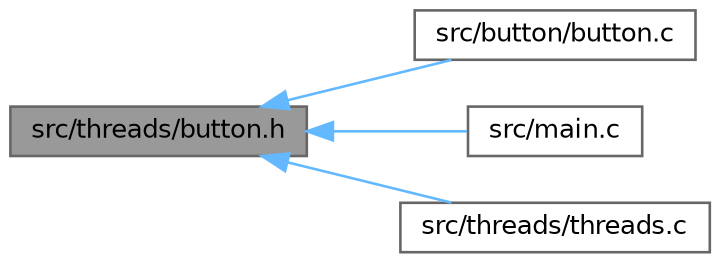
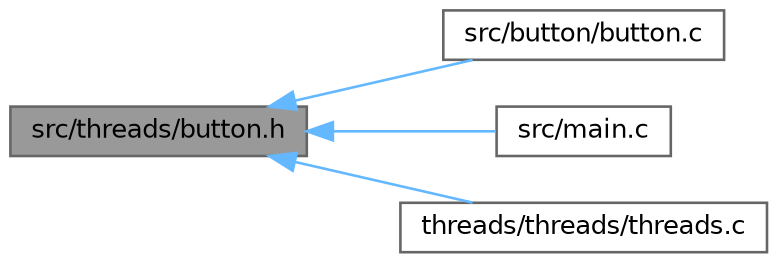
node "src/threads/threads.c": label "src/threads/threads.c" -> "threads/threads/threads.c"
